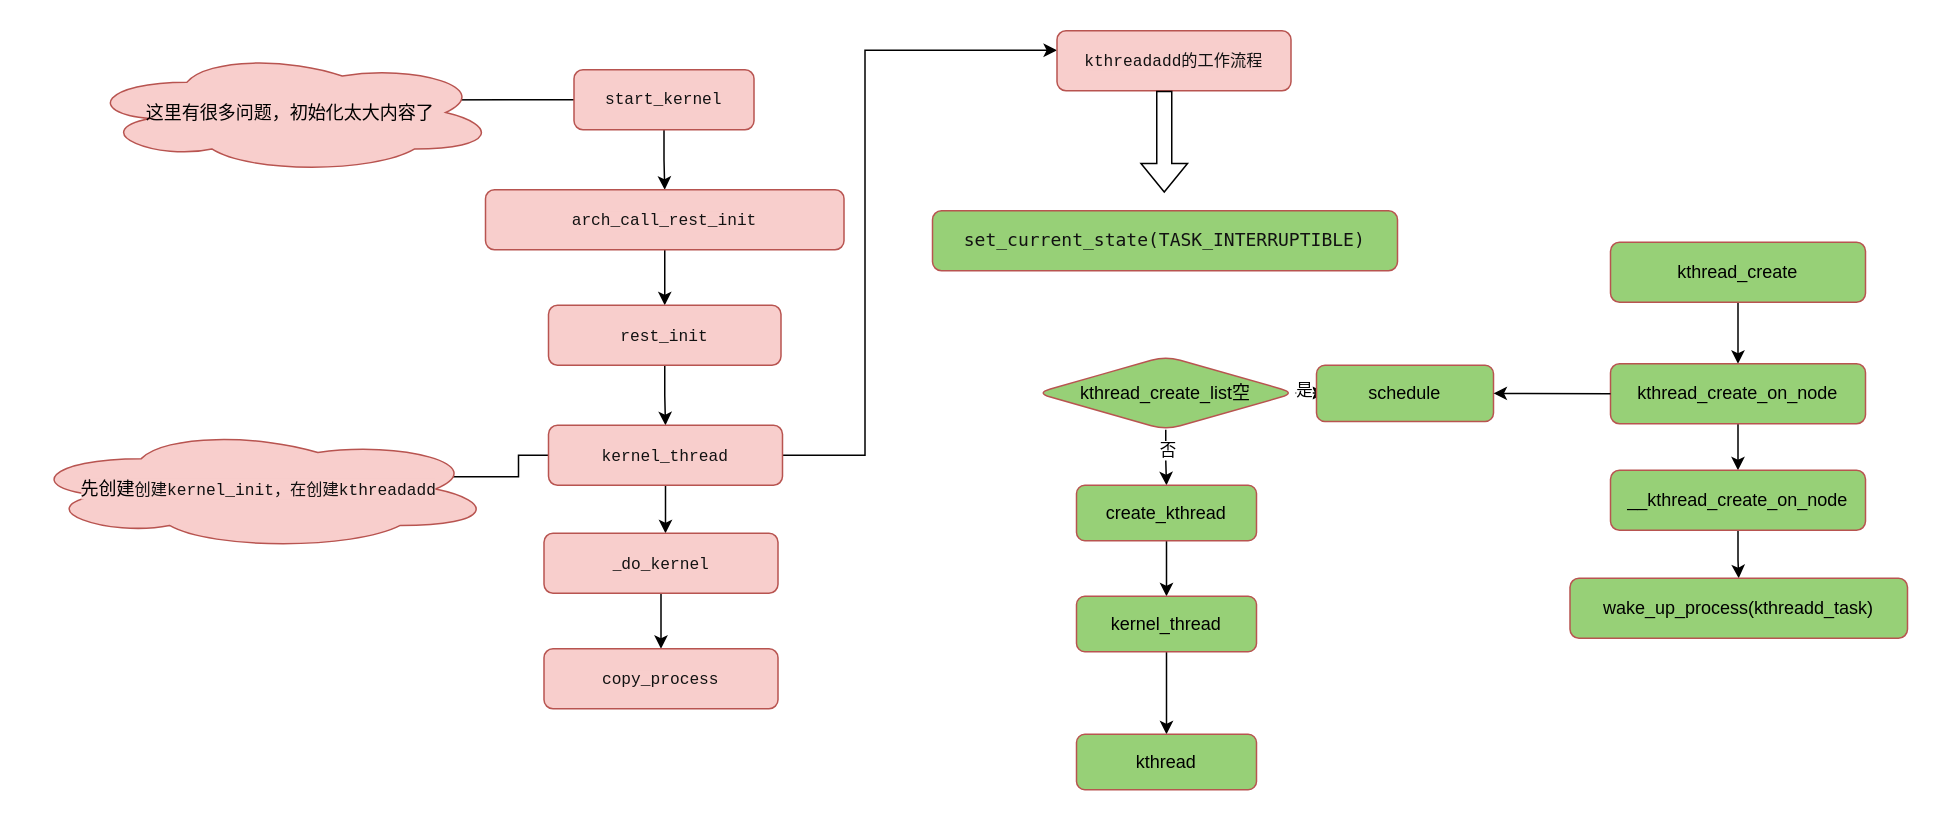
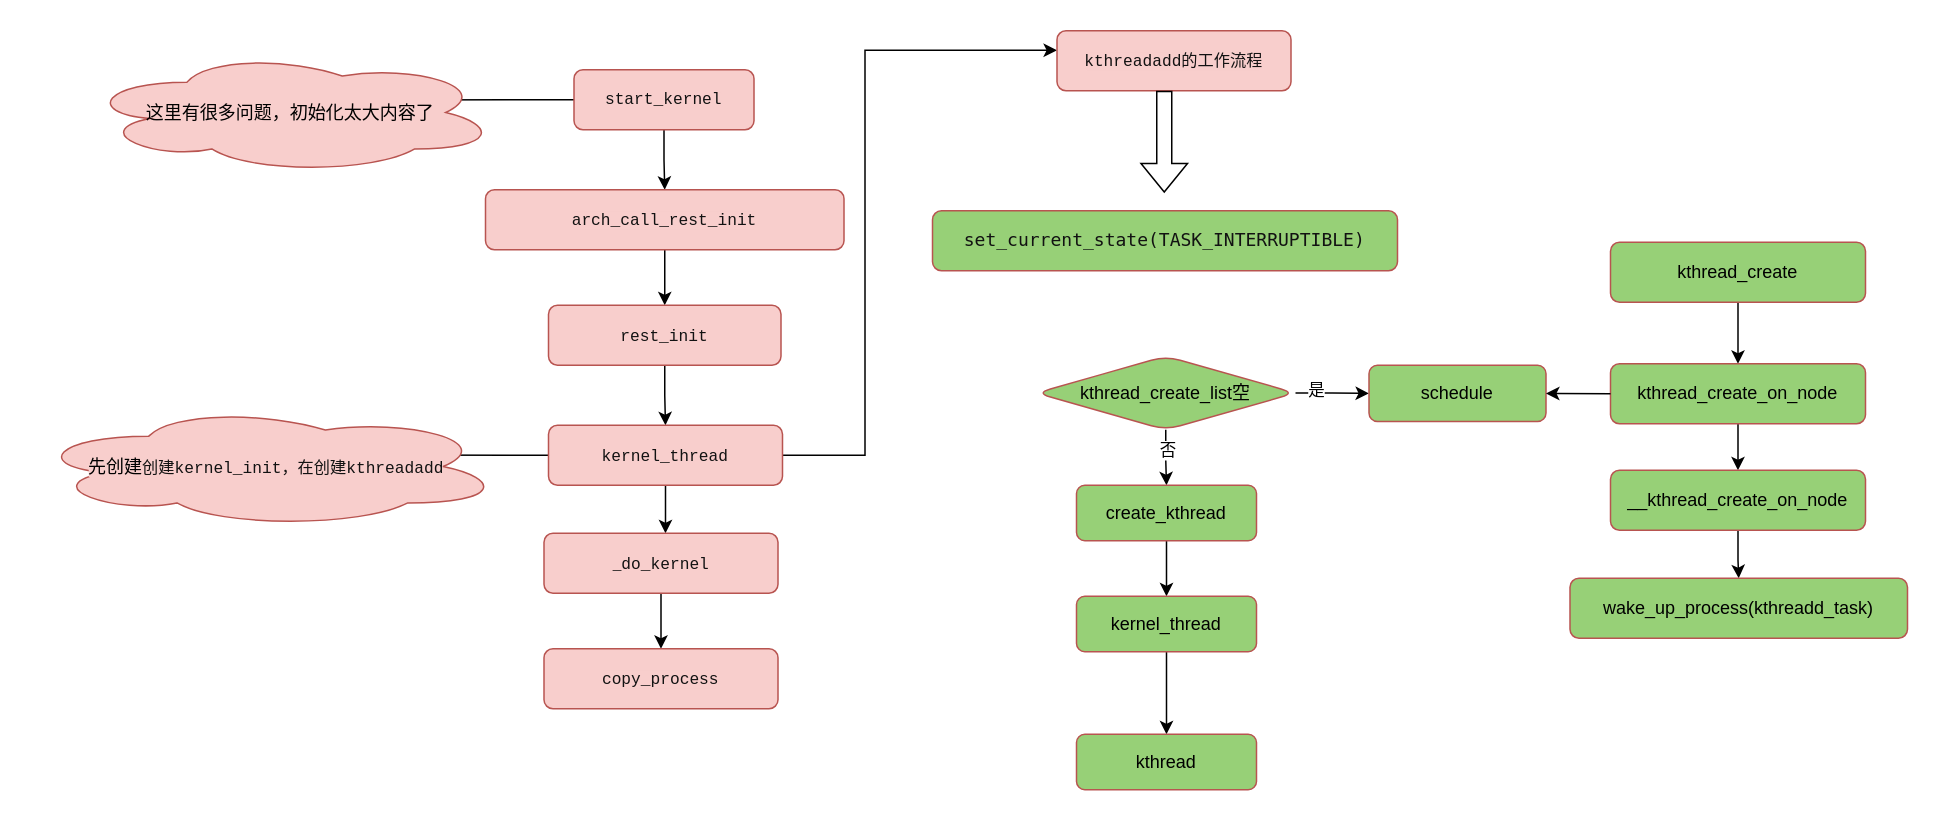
node "schedule": moved (1405, 393) -> (1457, 393)
node "先创建创建kernel_init，在创建kthreadadd": moved (259, 489) -> (266, 467)
